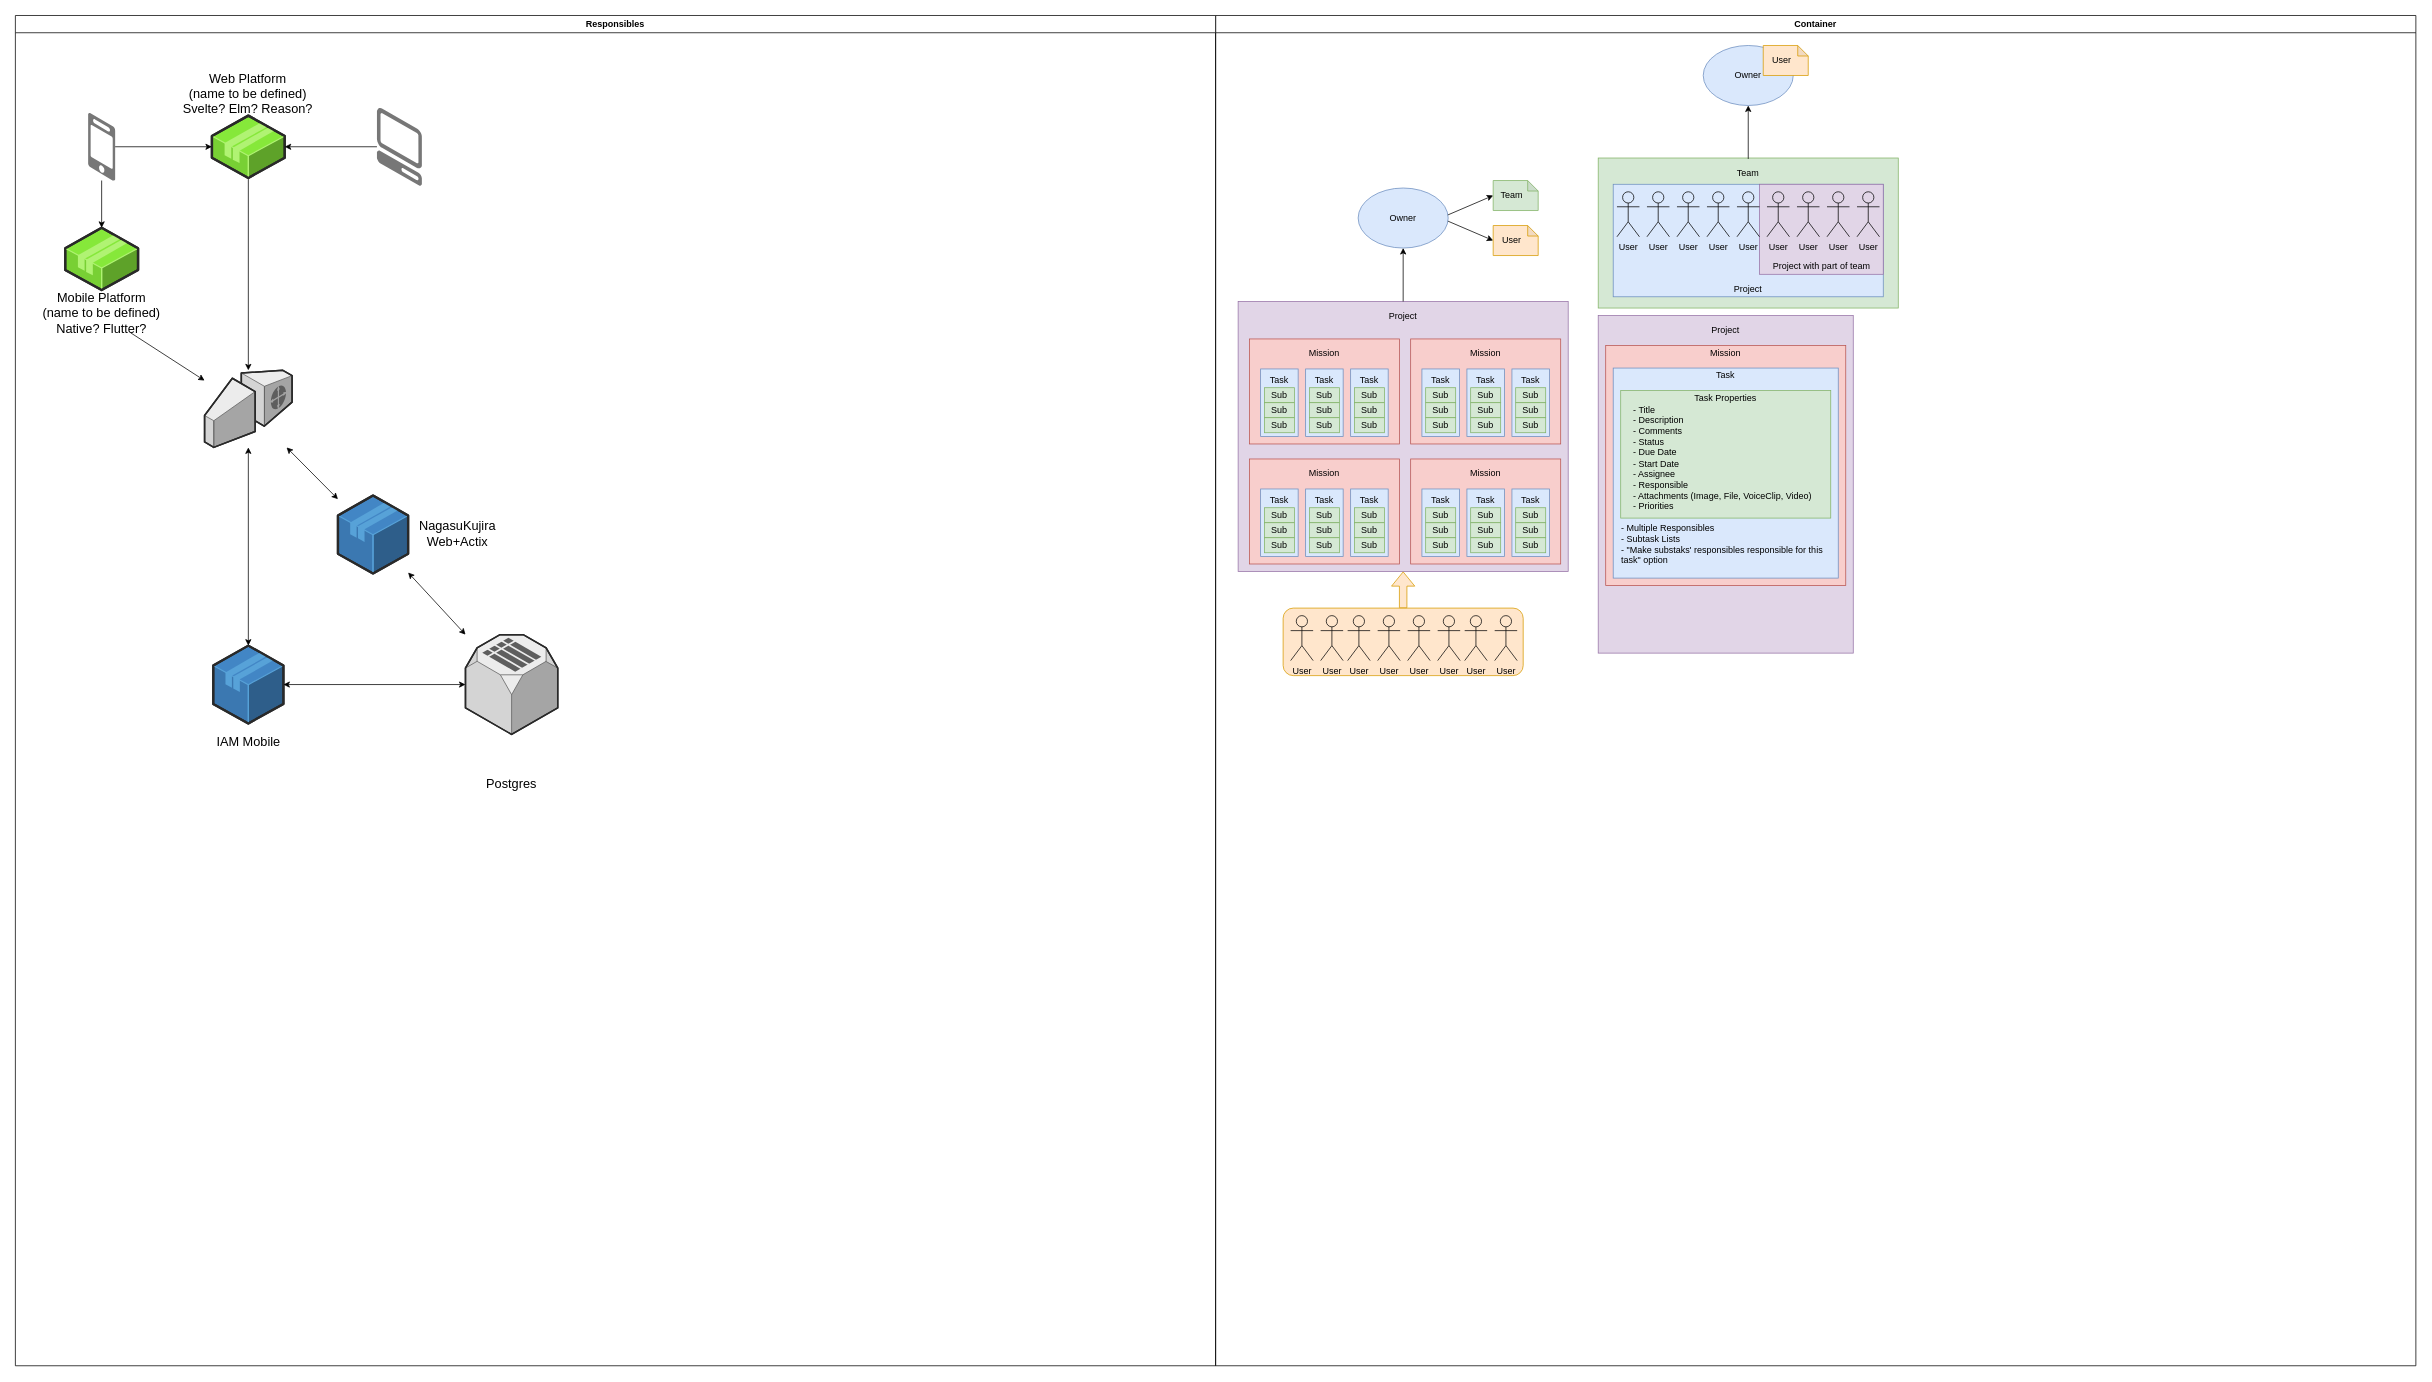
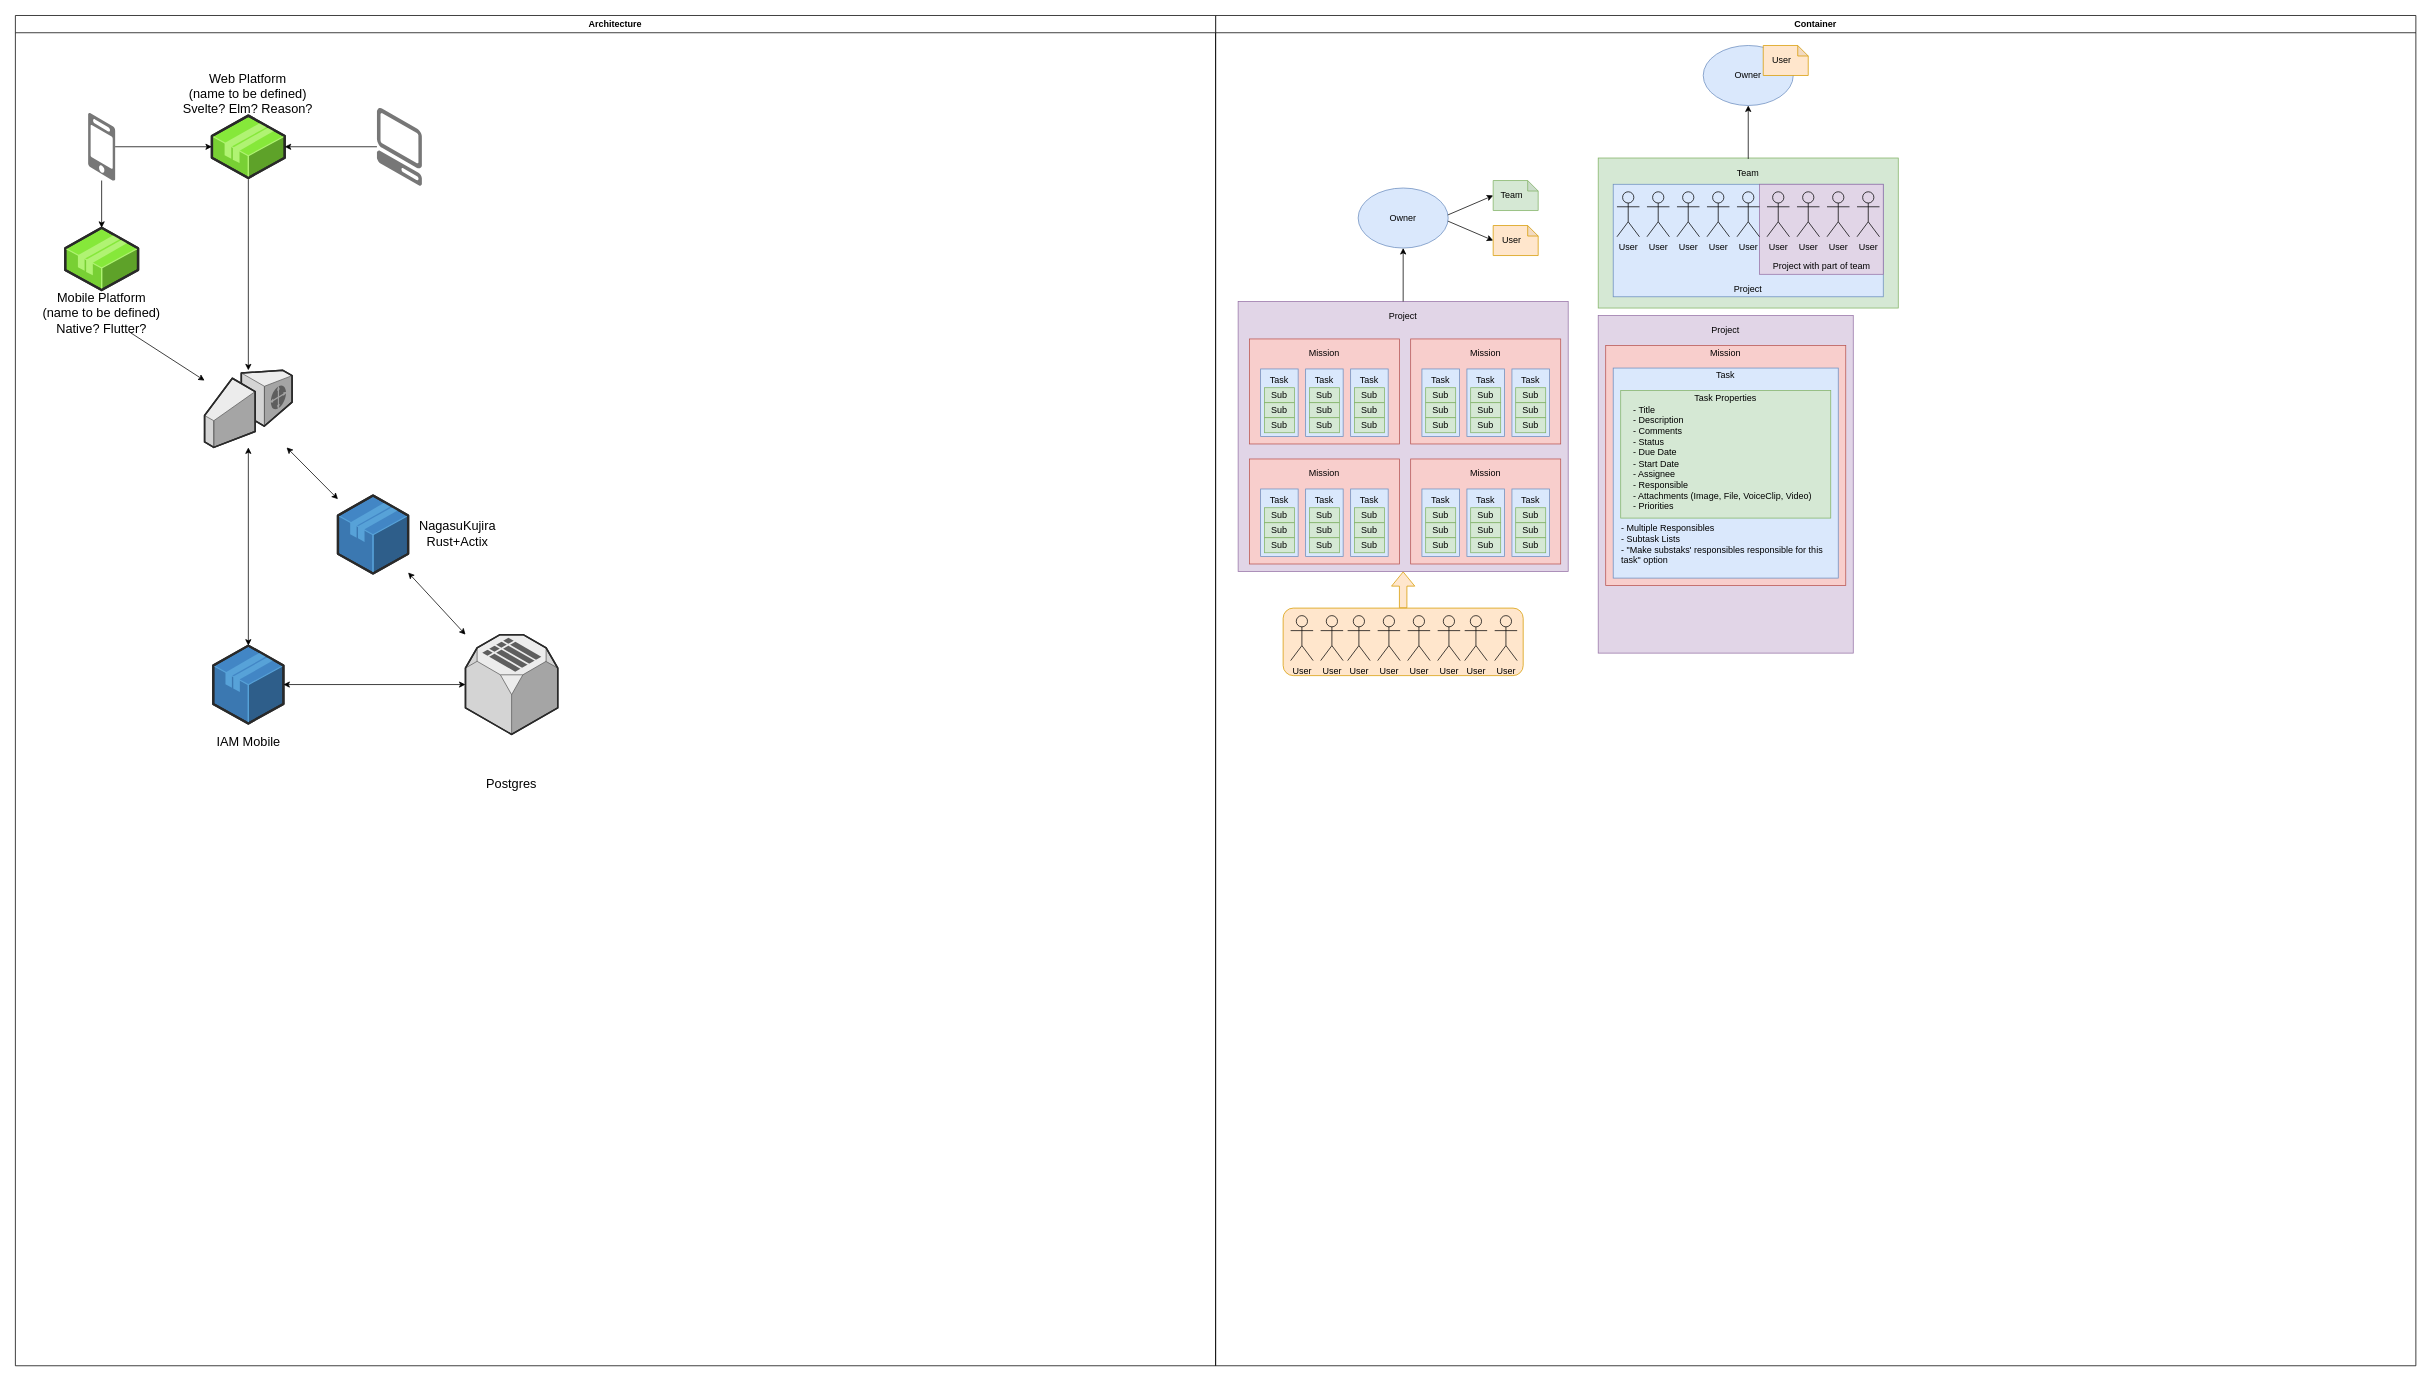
node "Responsibles": label "Responsibles" -> "Architecture"
node "NagasuKujira Web+Actix": label "NagasuKujira Web+Actix" -> "NagasuKujira Rust+Actix"
